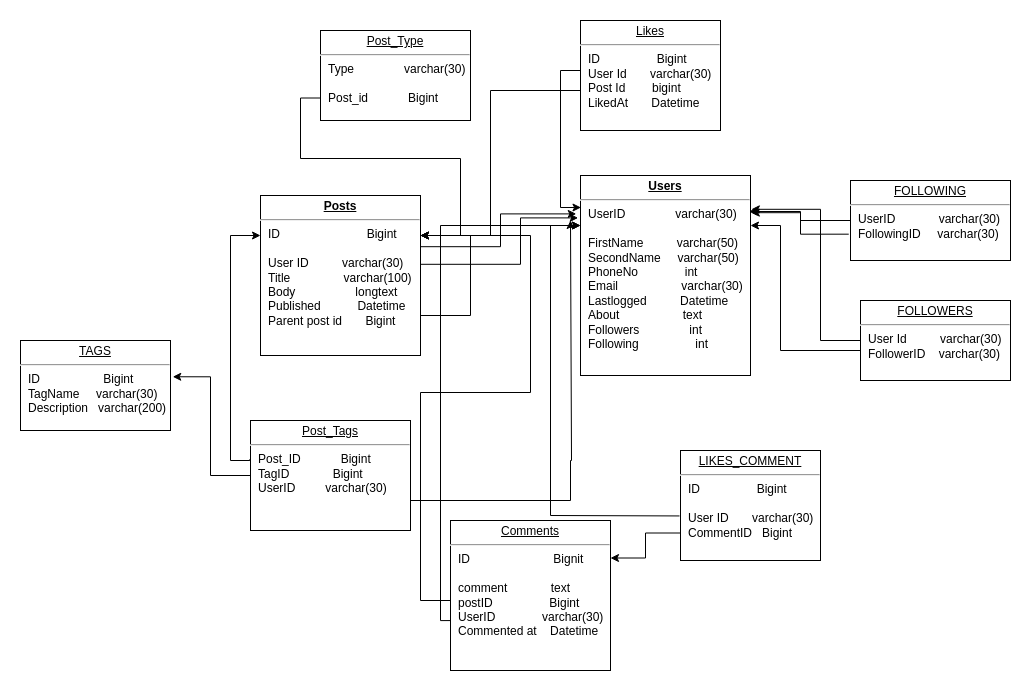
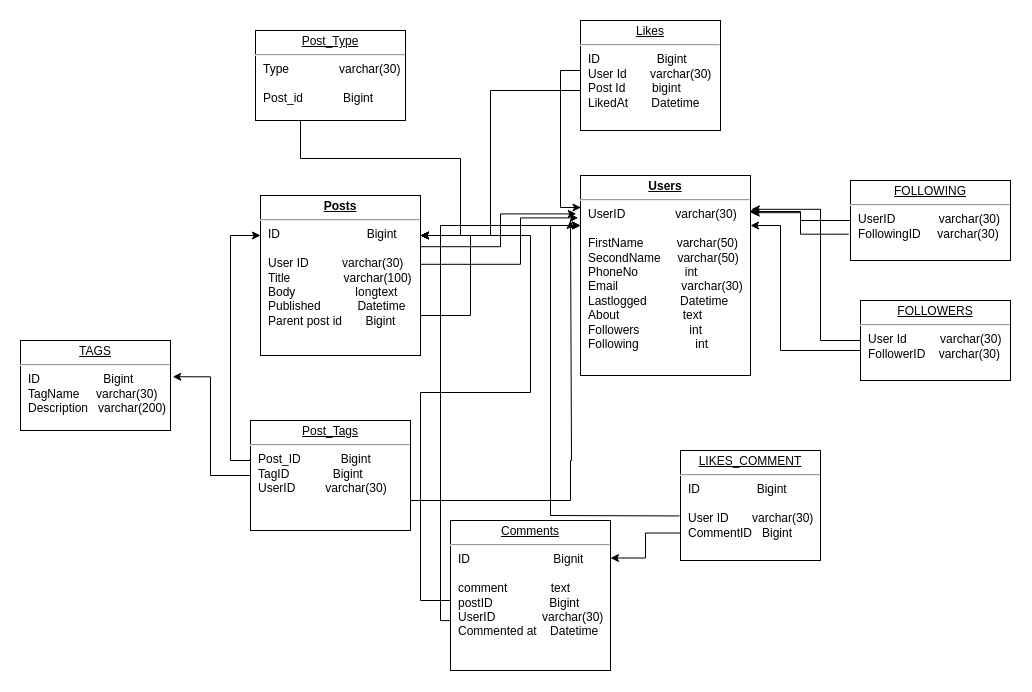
node "Post_Type Type varchar(30) Post_id Bigint": moved (396, 76) -> (331, 76)
